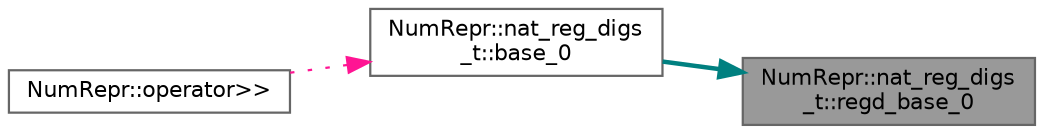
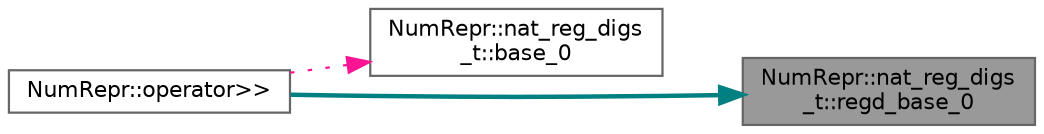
edge "NumRepr::nat_reg_digs _t::base_0" -> "NumRepr::nat_reg_digs _t::regd_base_0": now "NumRepr::operator>>" -> "NumRepr::nat_reg_digs _t::regd_base_0"
